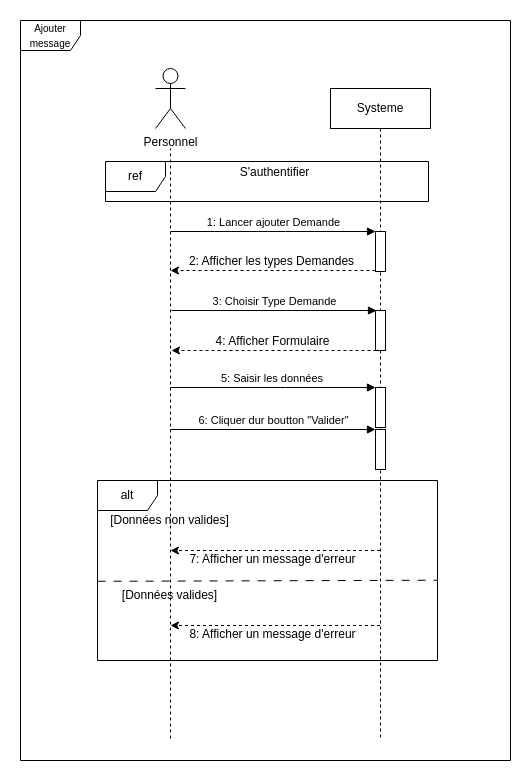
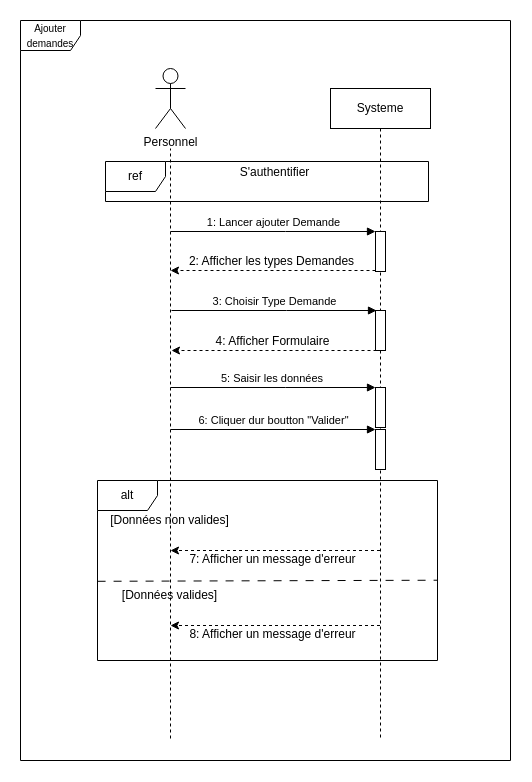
node "Ajouter message": label "Ajouter message" -> "Ajouter demandes"
